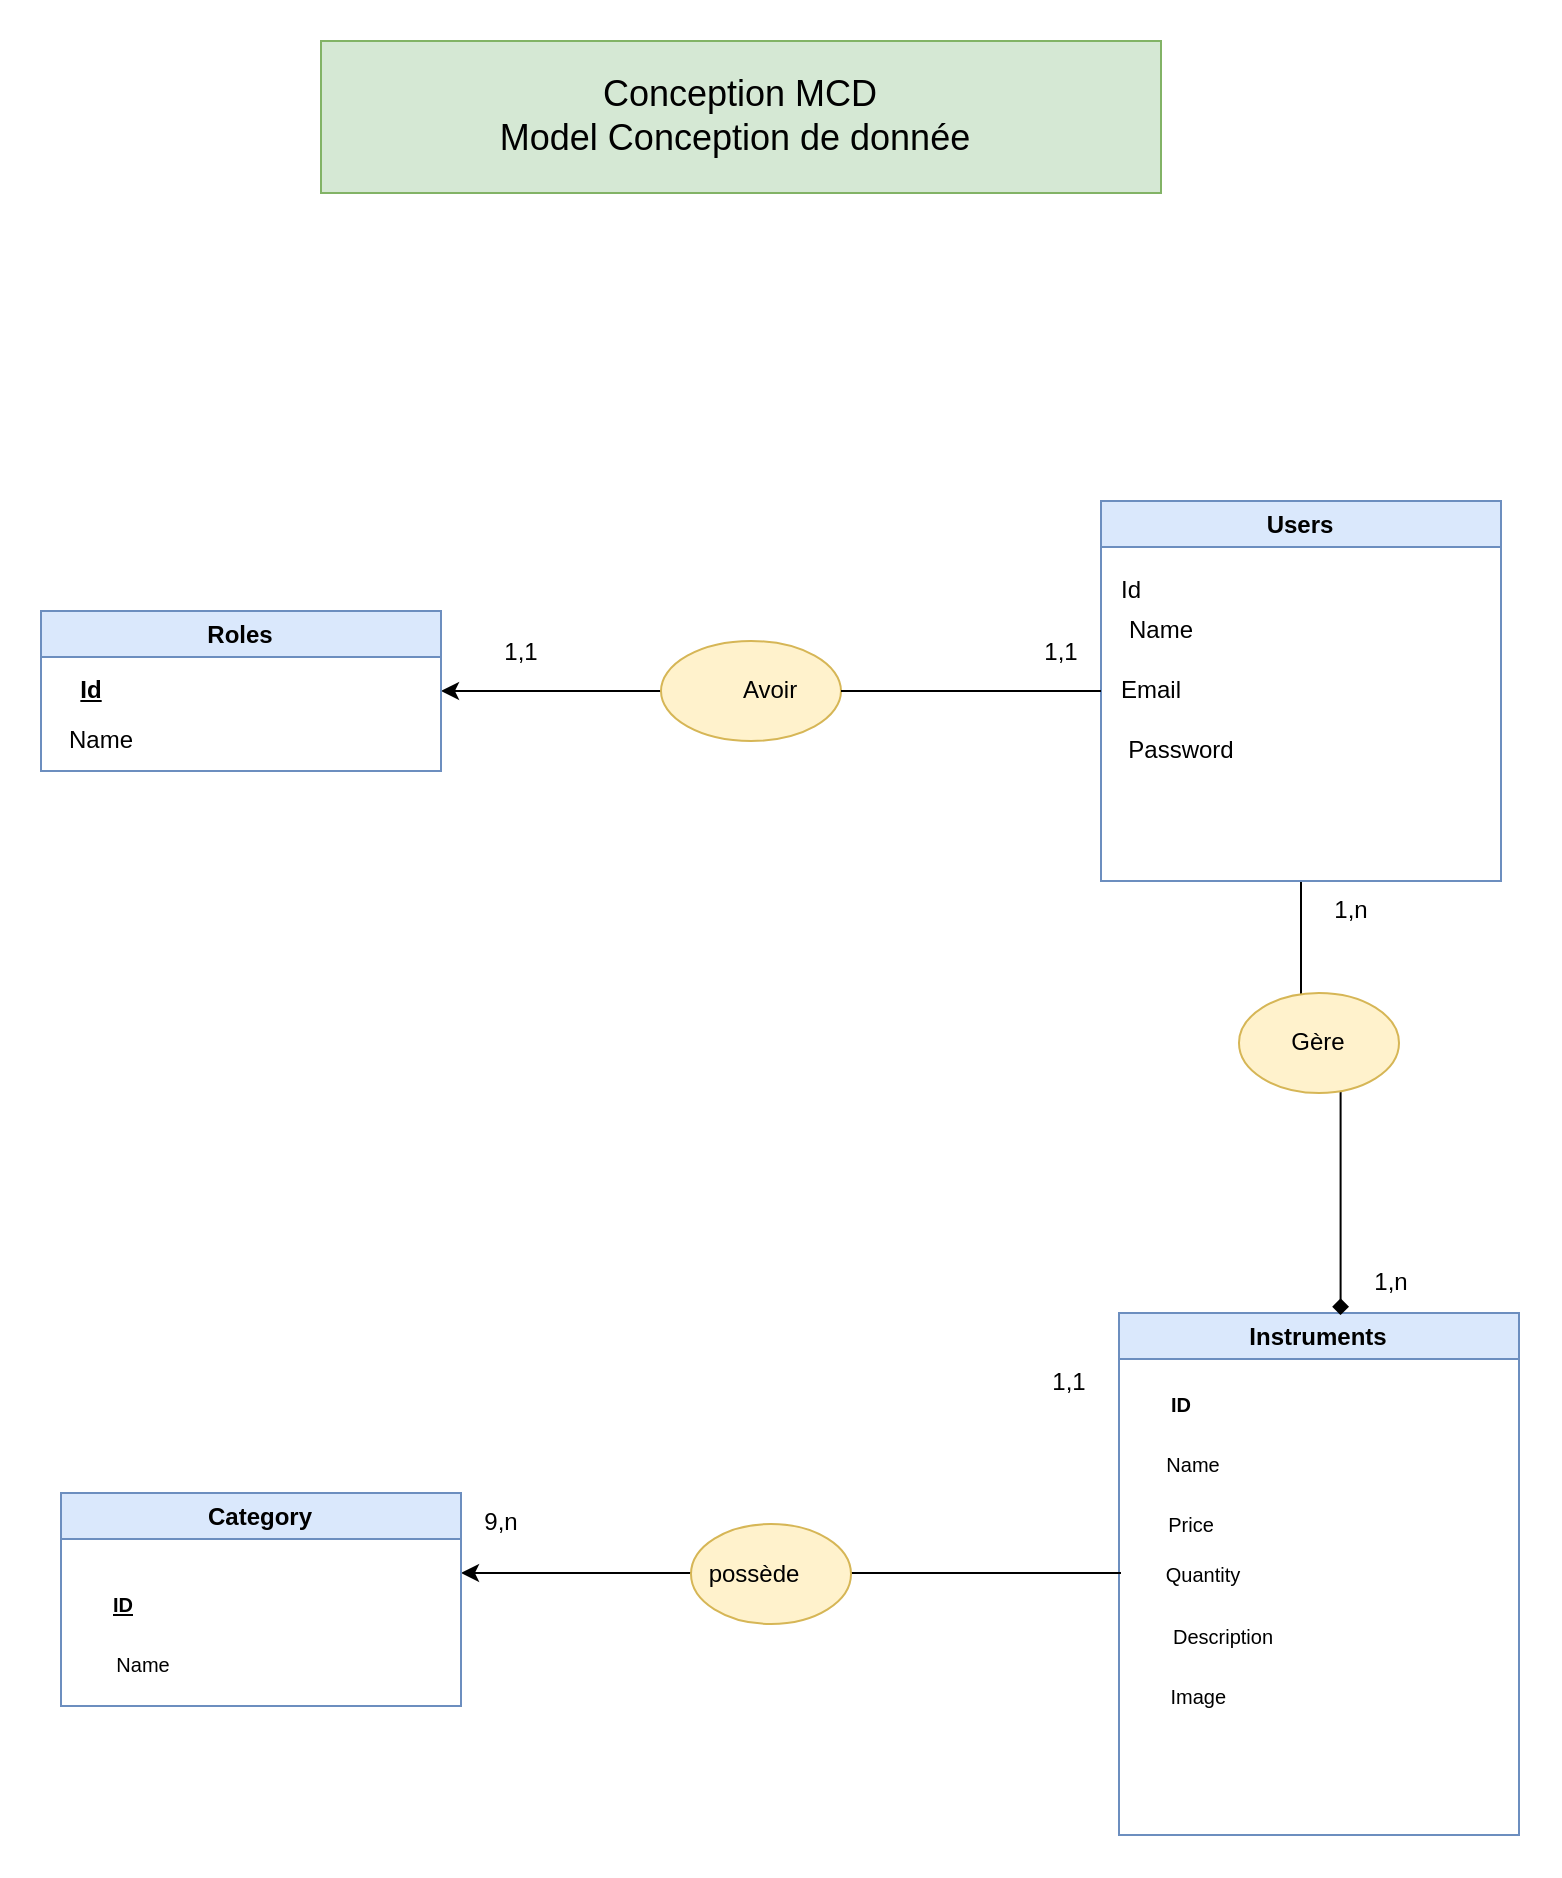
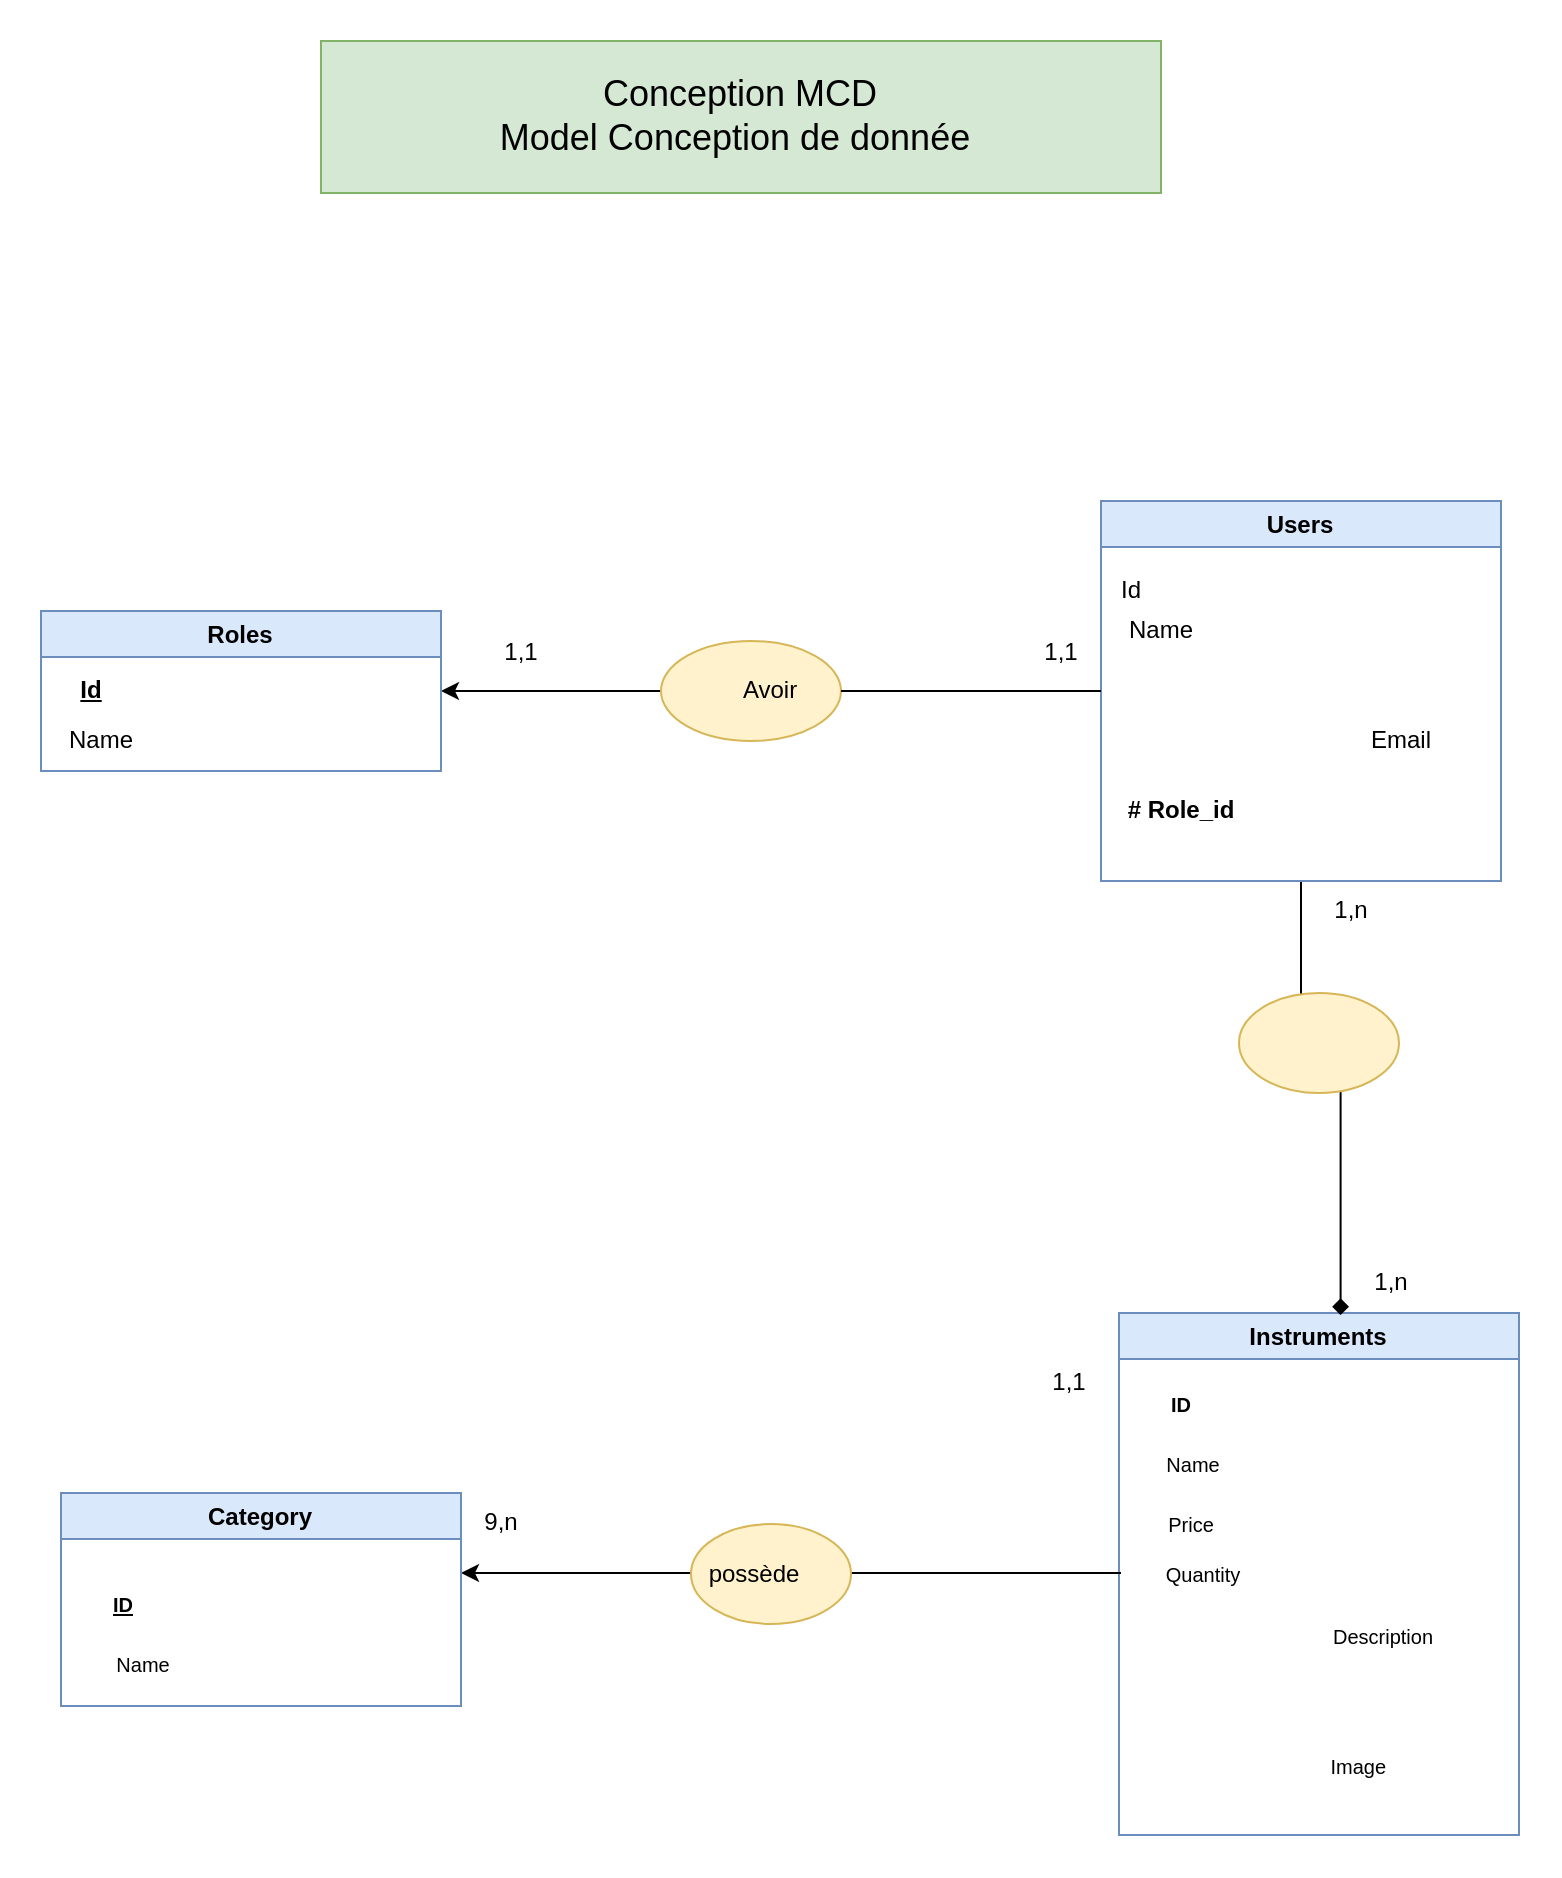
node "Email": moved (1151, 691) -> (1401, 741)
node "Password": removed
node "# Role_id": added
node "Gère": removed
node "Description": moved (1223, 1637) -> (1383, 1637)
node "Image": moved (1201, 1697) -> (1361, 1767)
